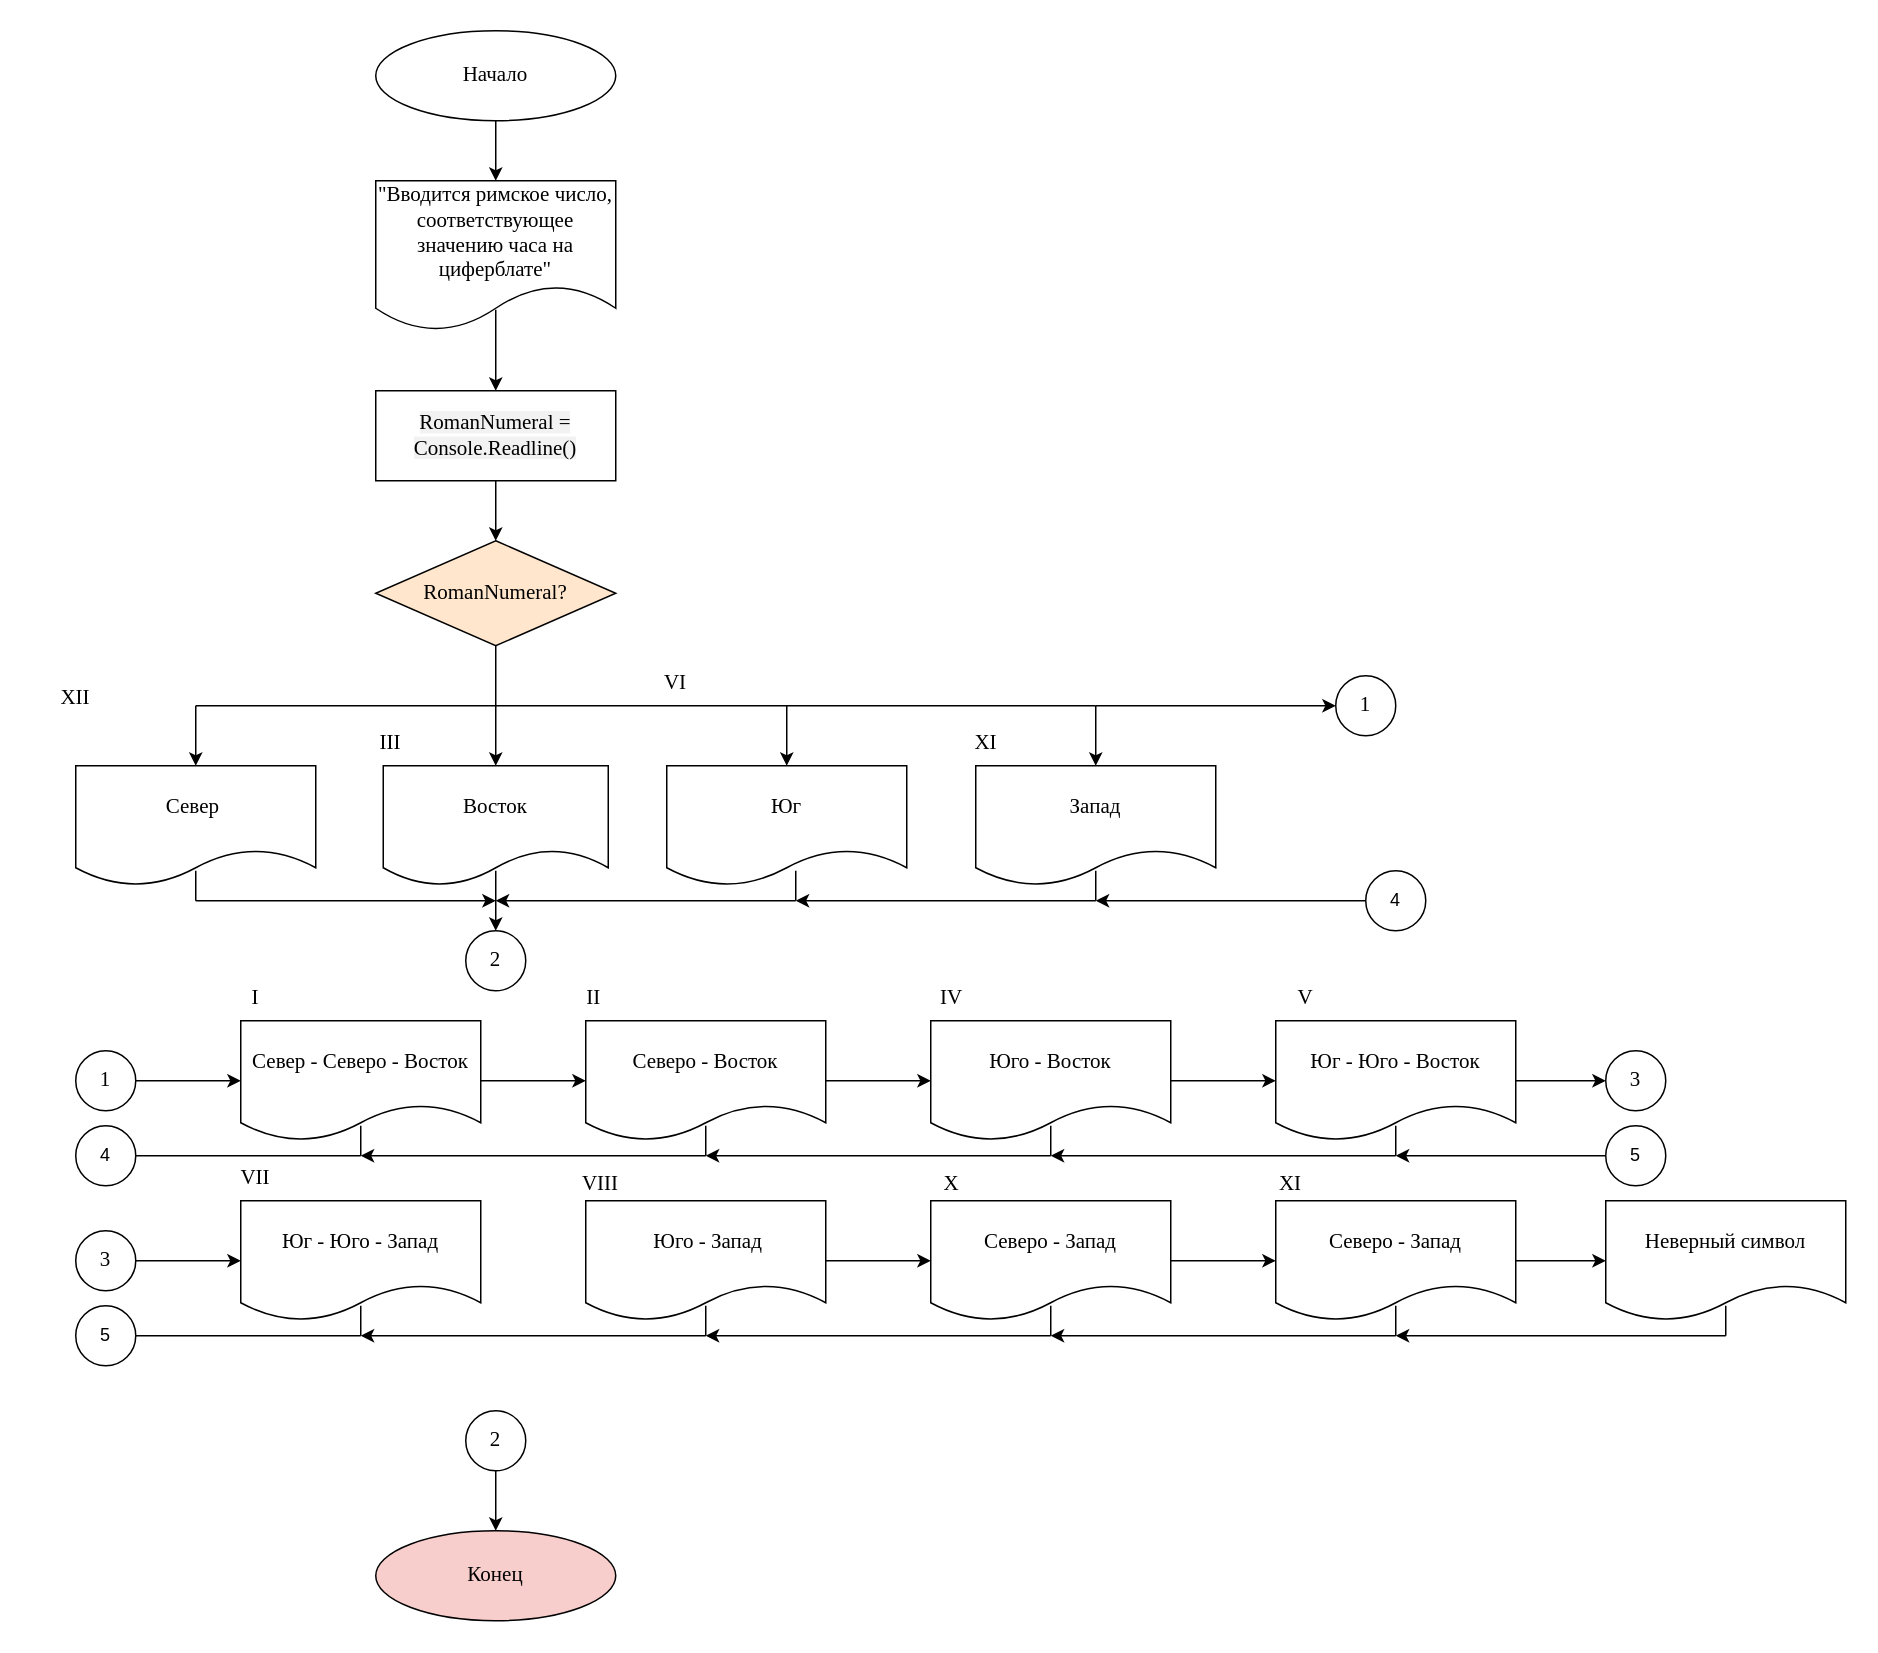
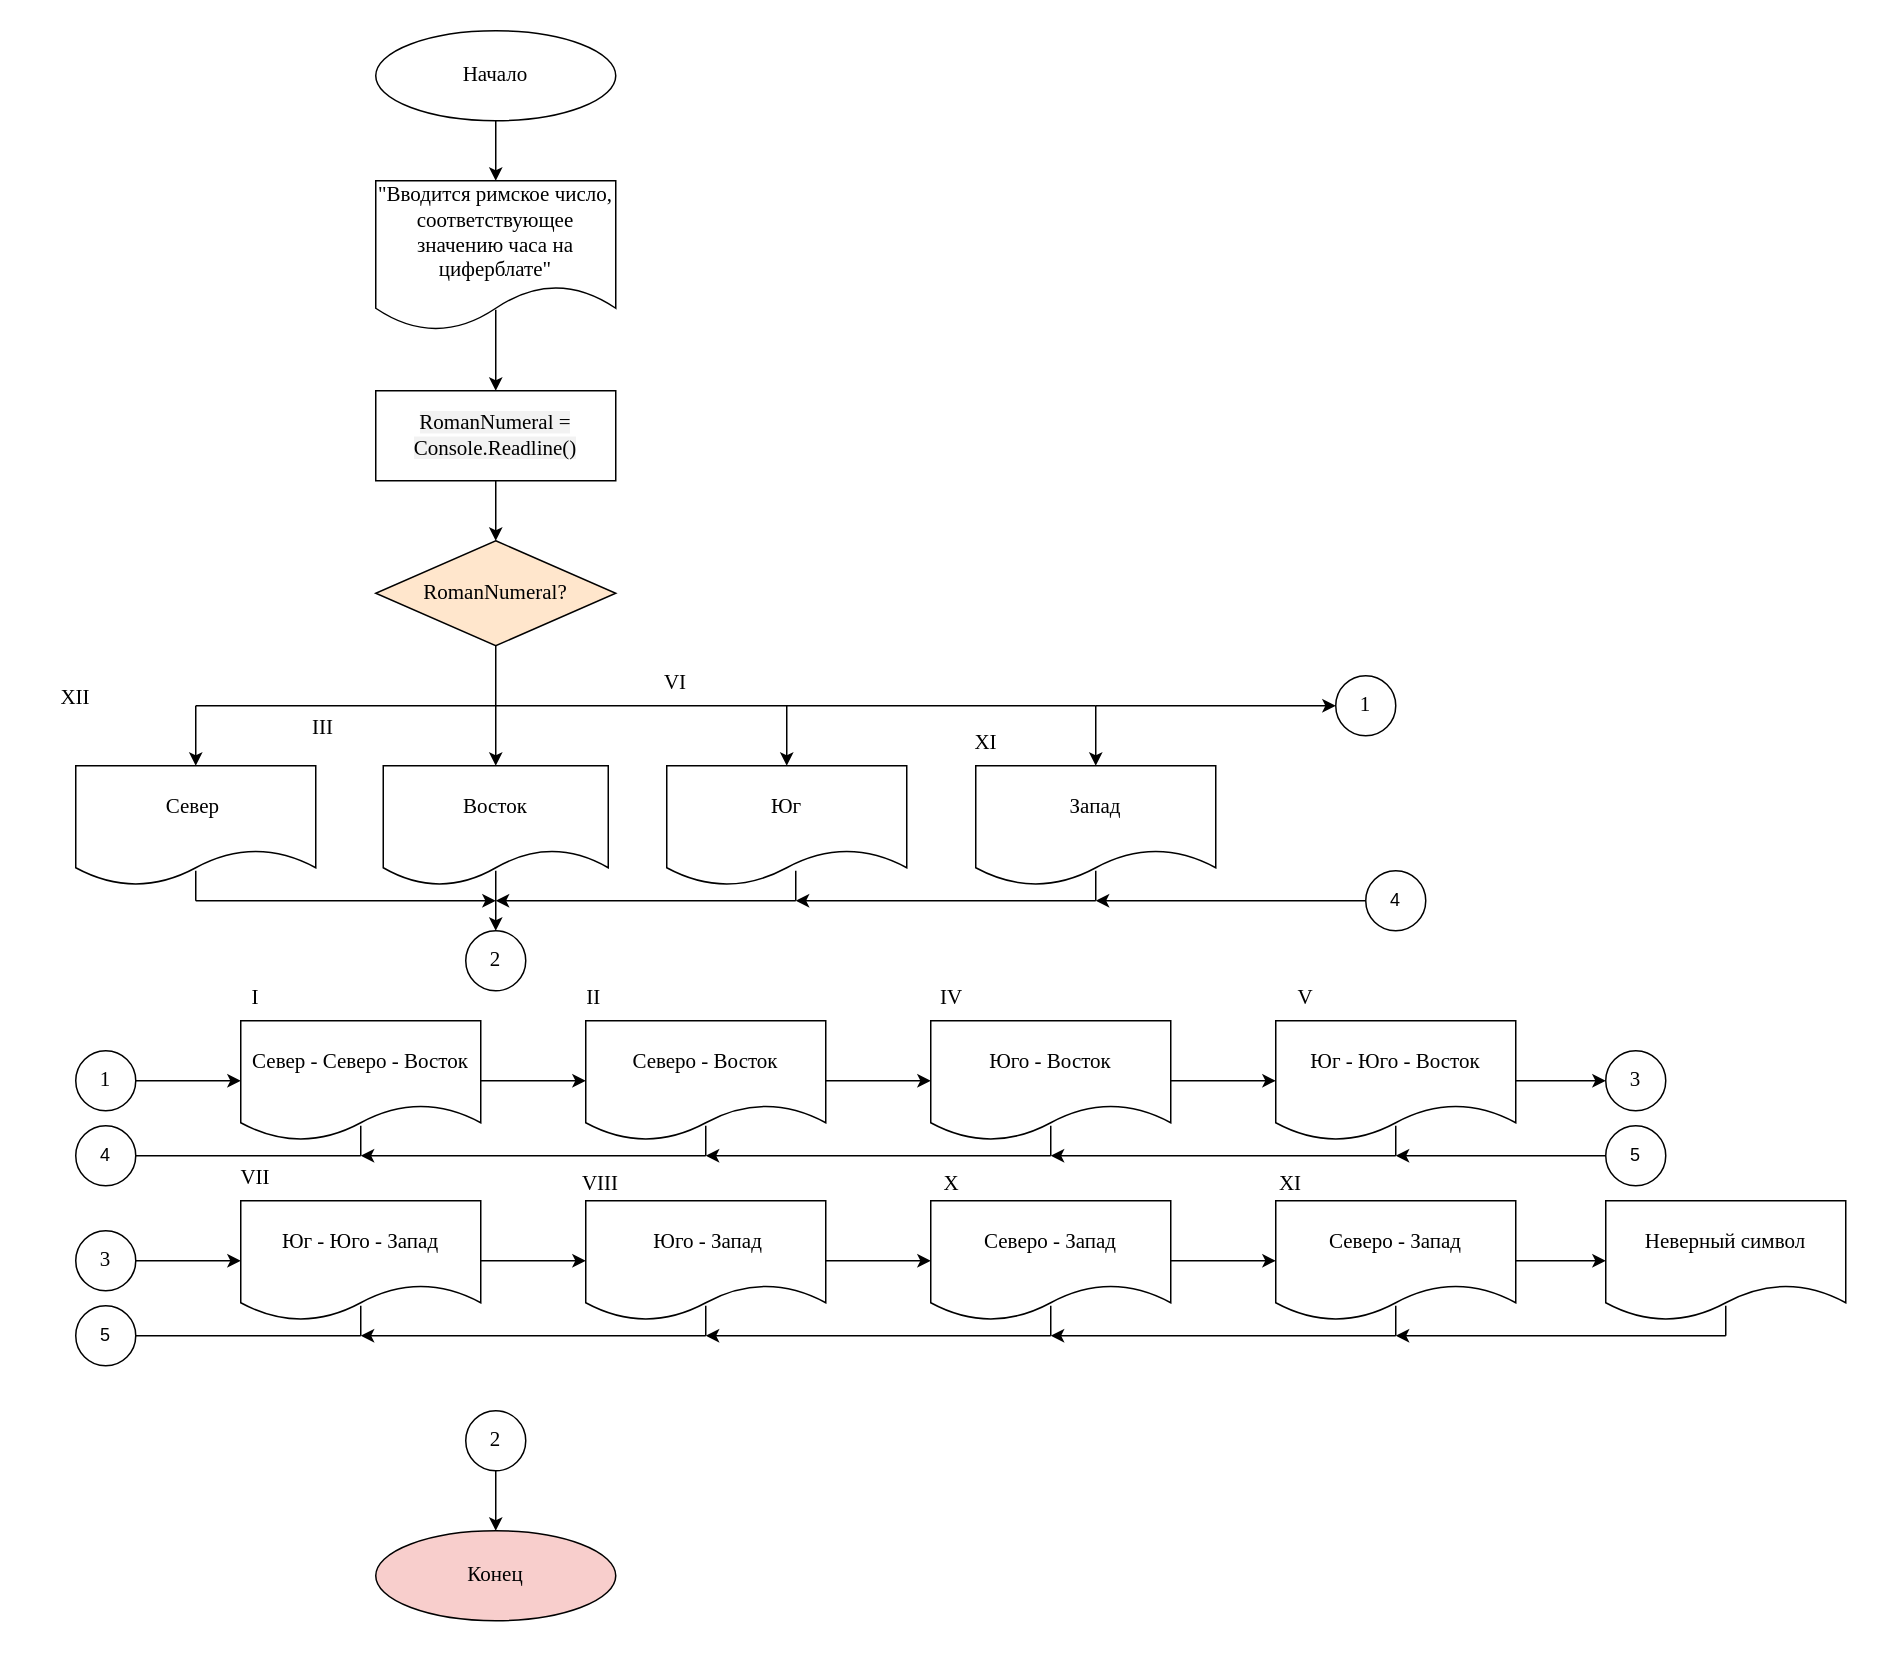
node "III": moved (391, 743) -> (323, 728)
edge "Юг - Юго - Запад" -> "Юго - Запад": added
